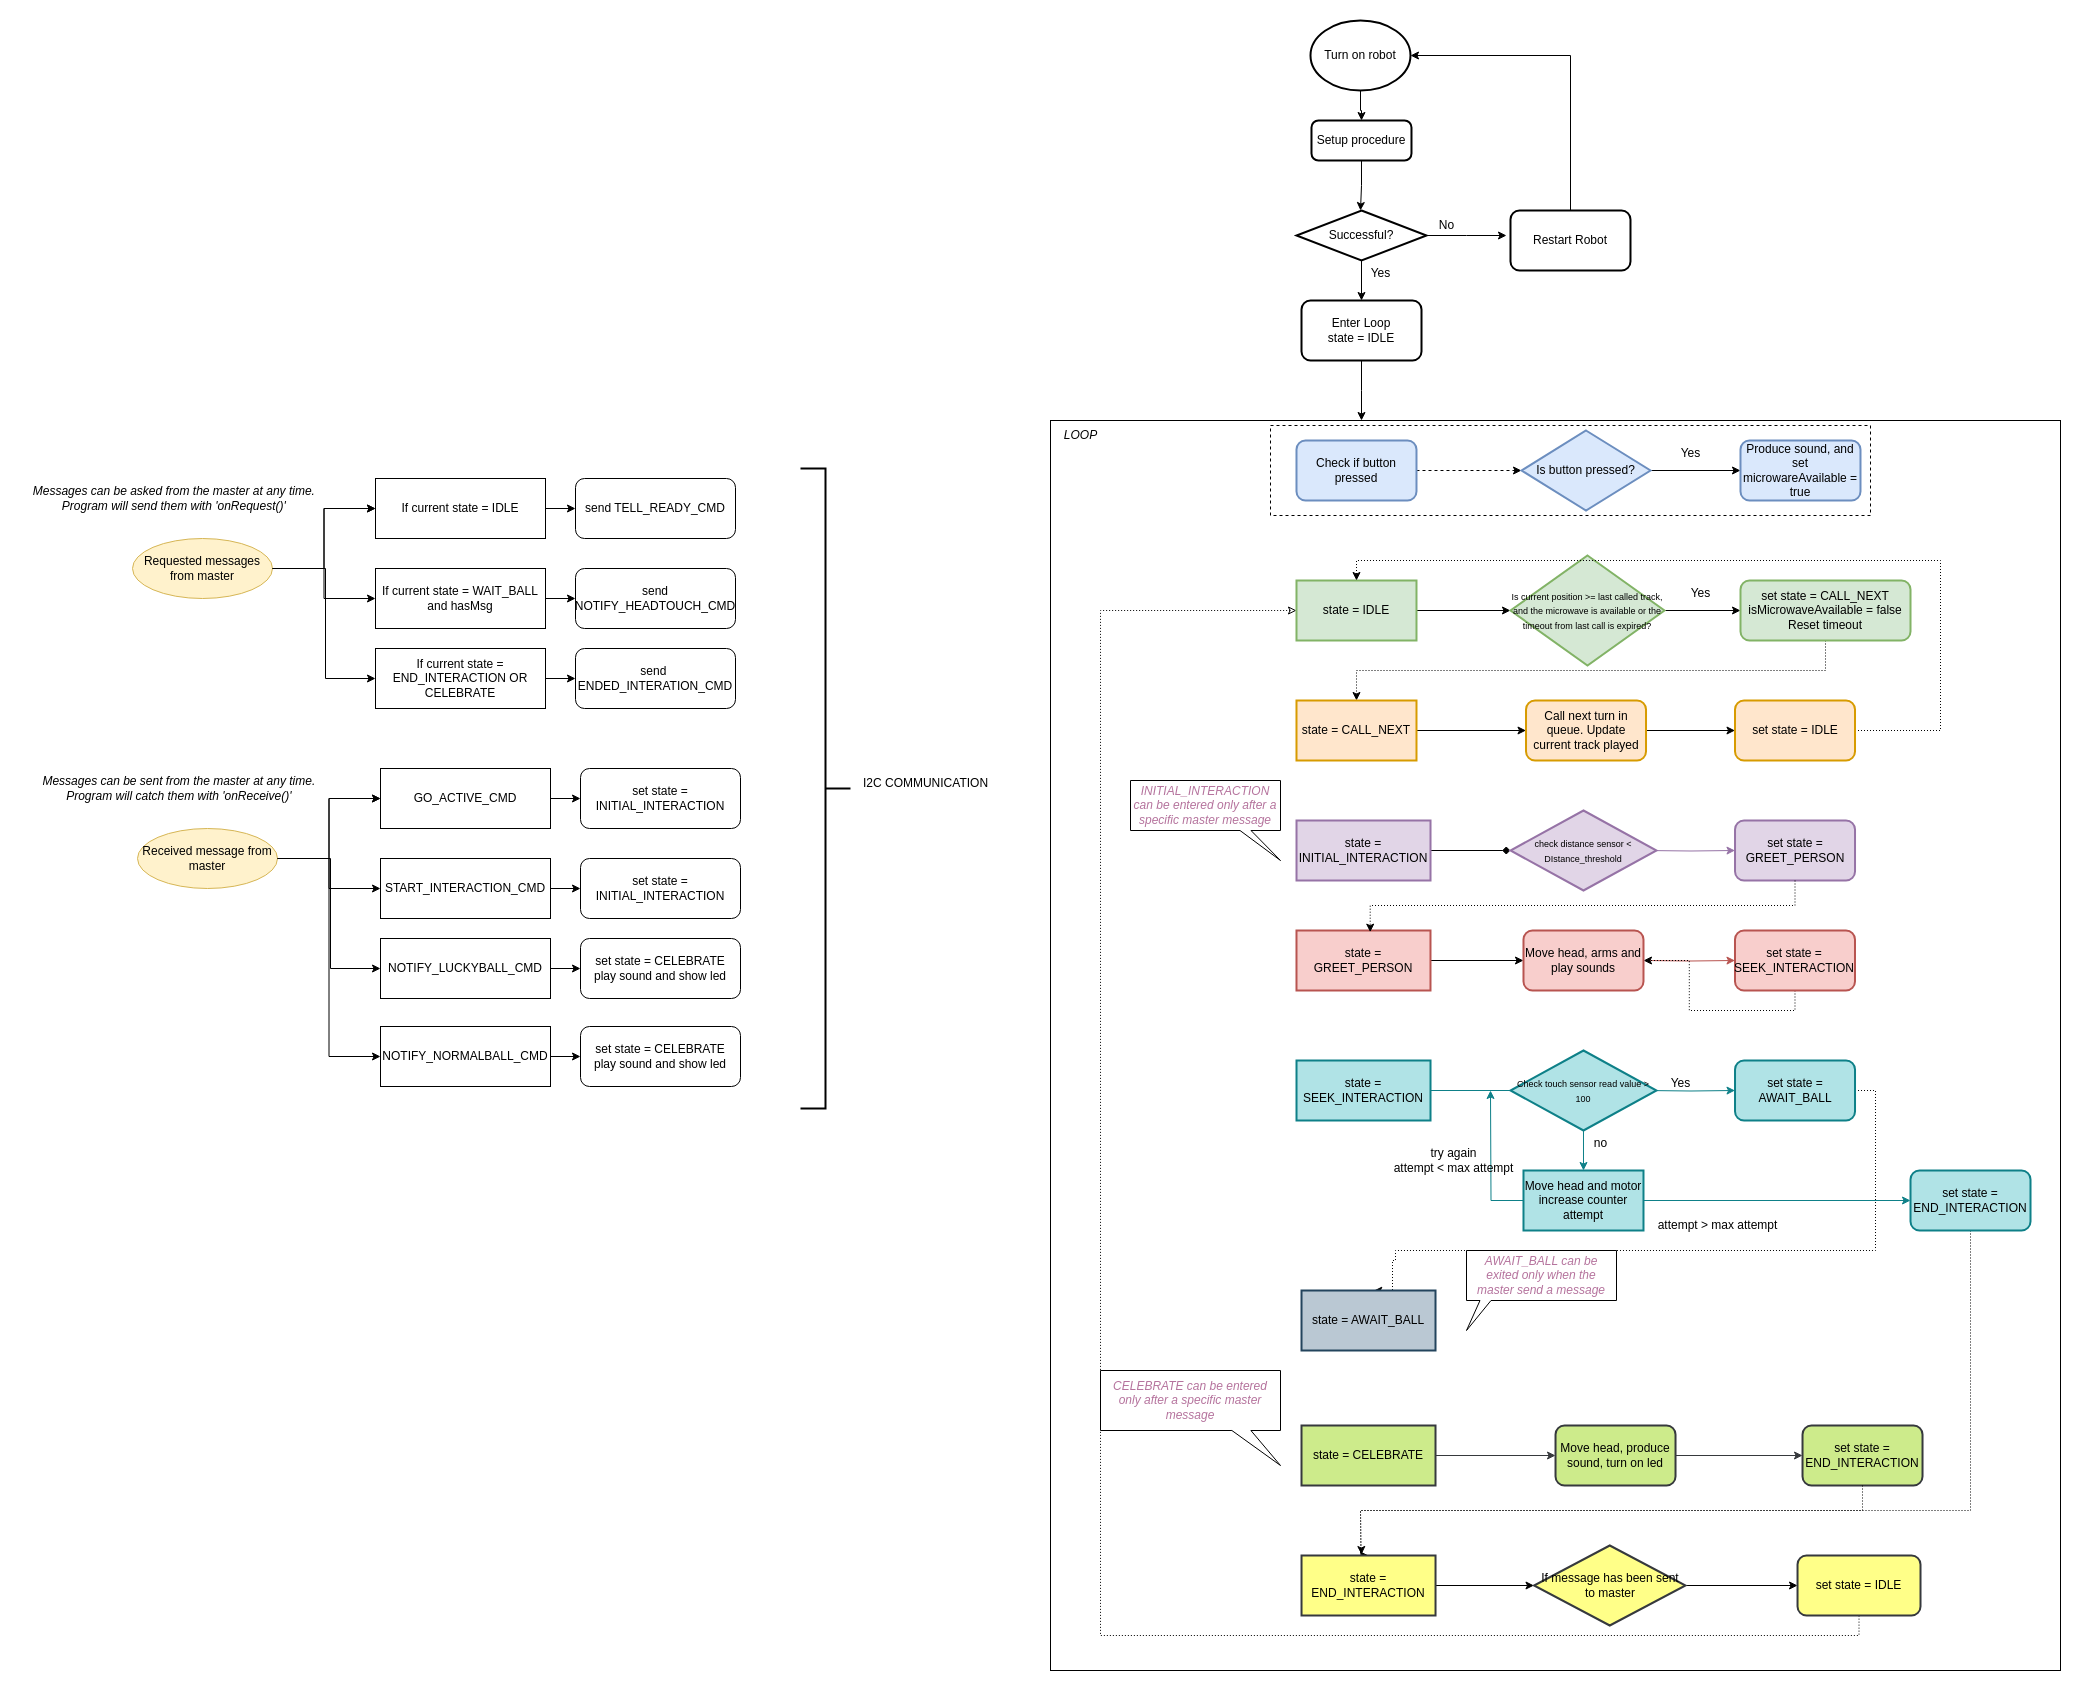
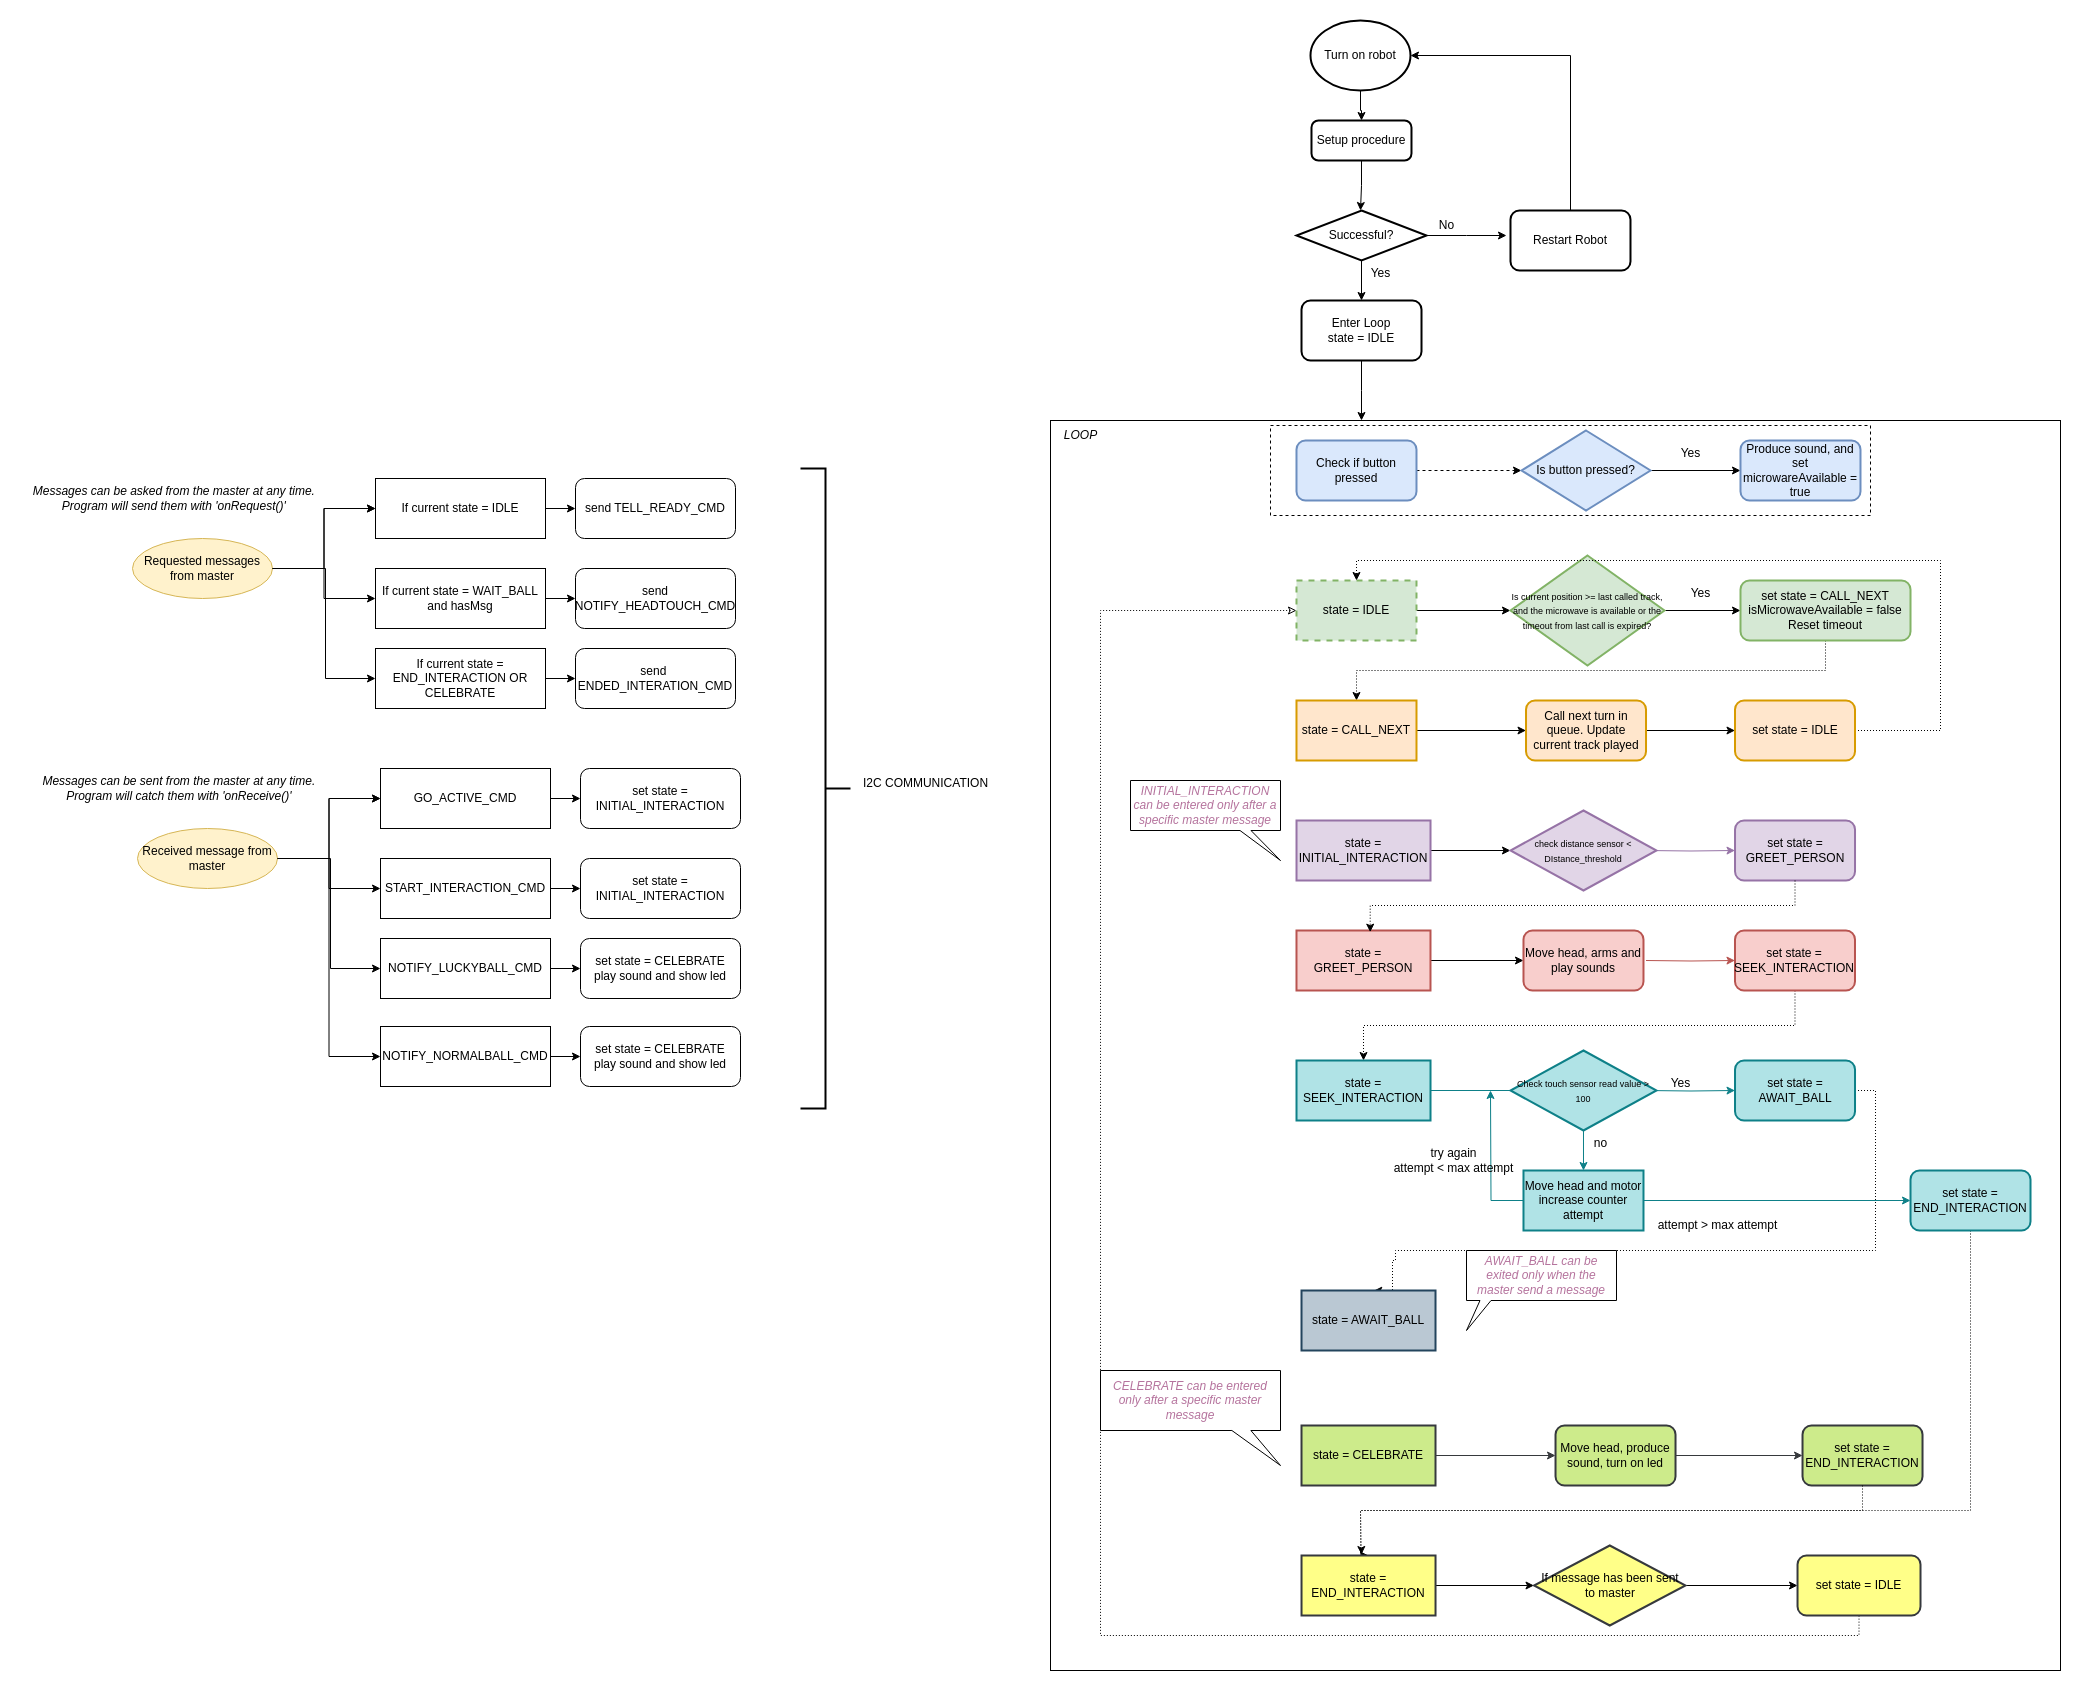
node "state = IDLE": style solid -> dashed
edge "state = INITIAL_INTERACTION" -> "check distance sensor < DIstance_threshold": arrowhead diamond -> classic
edge "set state = SEEK_INTERACTION" -> "Move head, arms and play sounds": now "set state = SEEK_INTERACTION" -> "state = SEEK_INTERACTION"
